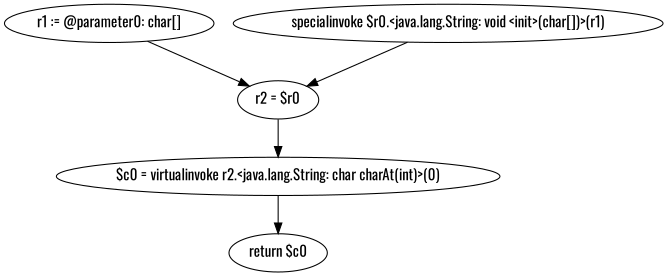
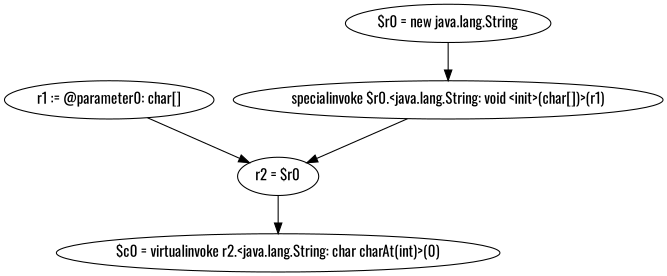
node "$r0 = new java.lang.String": added
node "return $c0": removed
